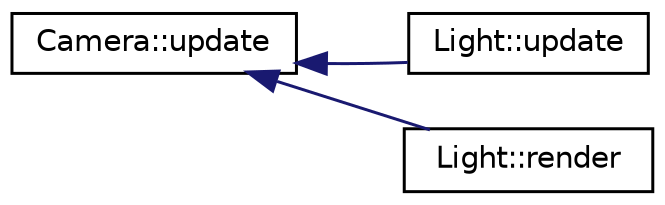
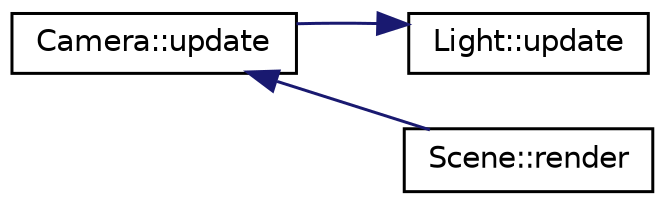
edge "Light::update" -> "Camera::update": reversed
node "Light::render": label "Light::render" -> "Scene::render"
